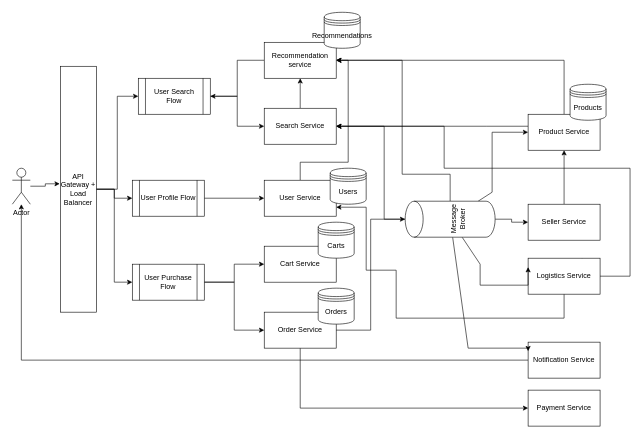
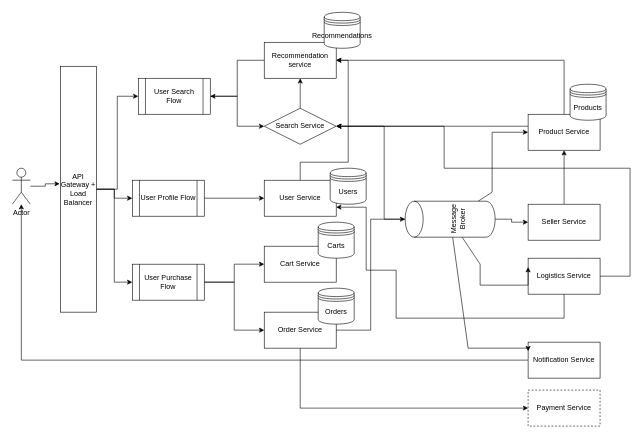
node "Search Service": shape rectangle -> diamond
edge "Message Broker" -> "Recommendation service": removed
node "Payment Service": style solid -> dashed
